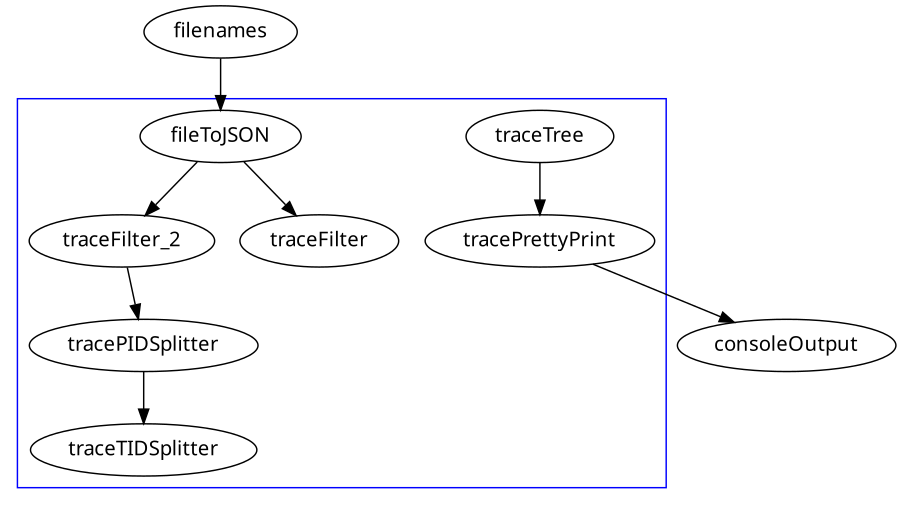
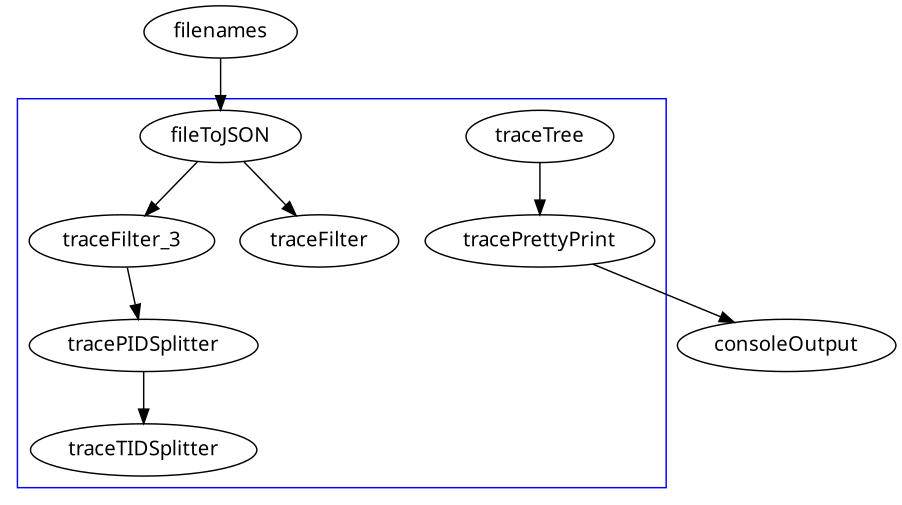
node "traceFilter_2": label "traceFilter_2" -> "traceFilter_3"
